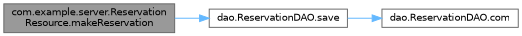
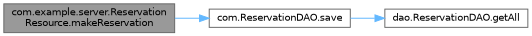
node "dao.ReservationDAO.save": label "dao.ReservationDAO.save" -> "com.ReservationDAO.save"
node "dao.ReservationDAO.com": label "dao.ReservationDAO.com" -> "dao.ReservationDAO.getAll"
